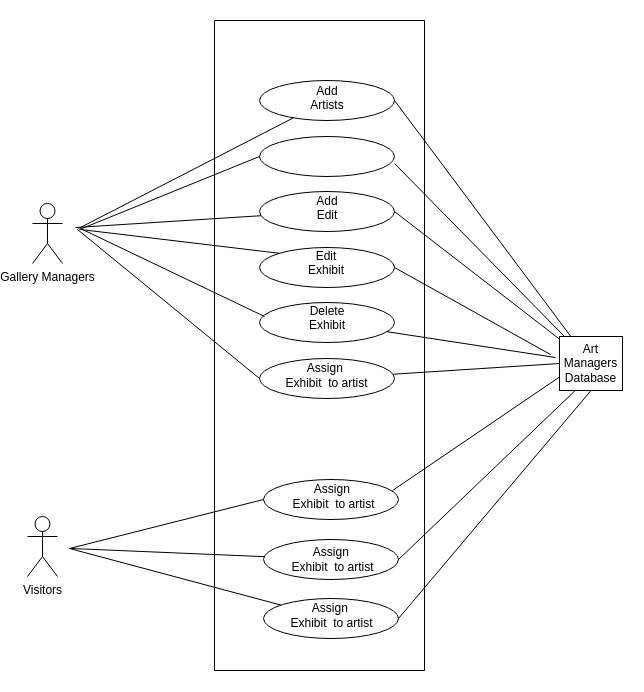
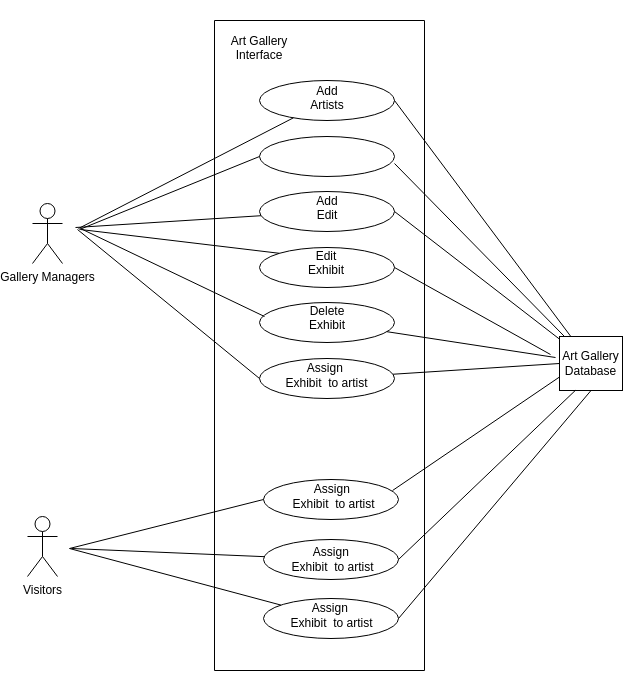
node "Art Gallery Interface": added
node "Art Managers Database": label "Art Managers Database" -> "Art Gallery Database"
